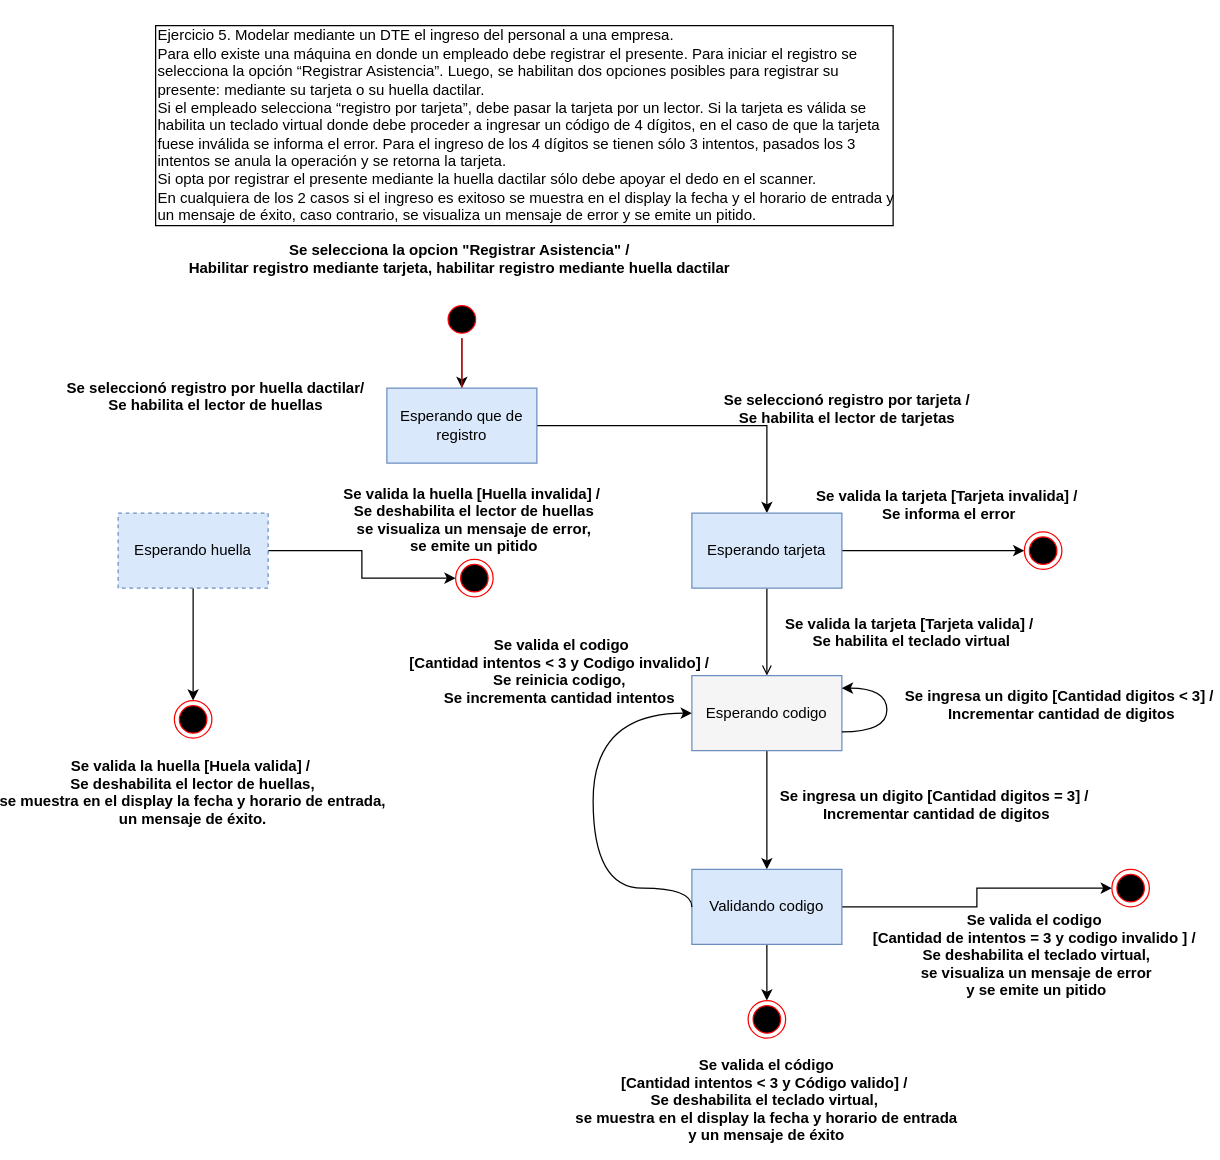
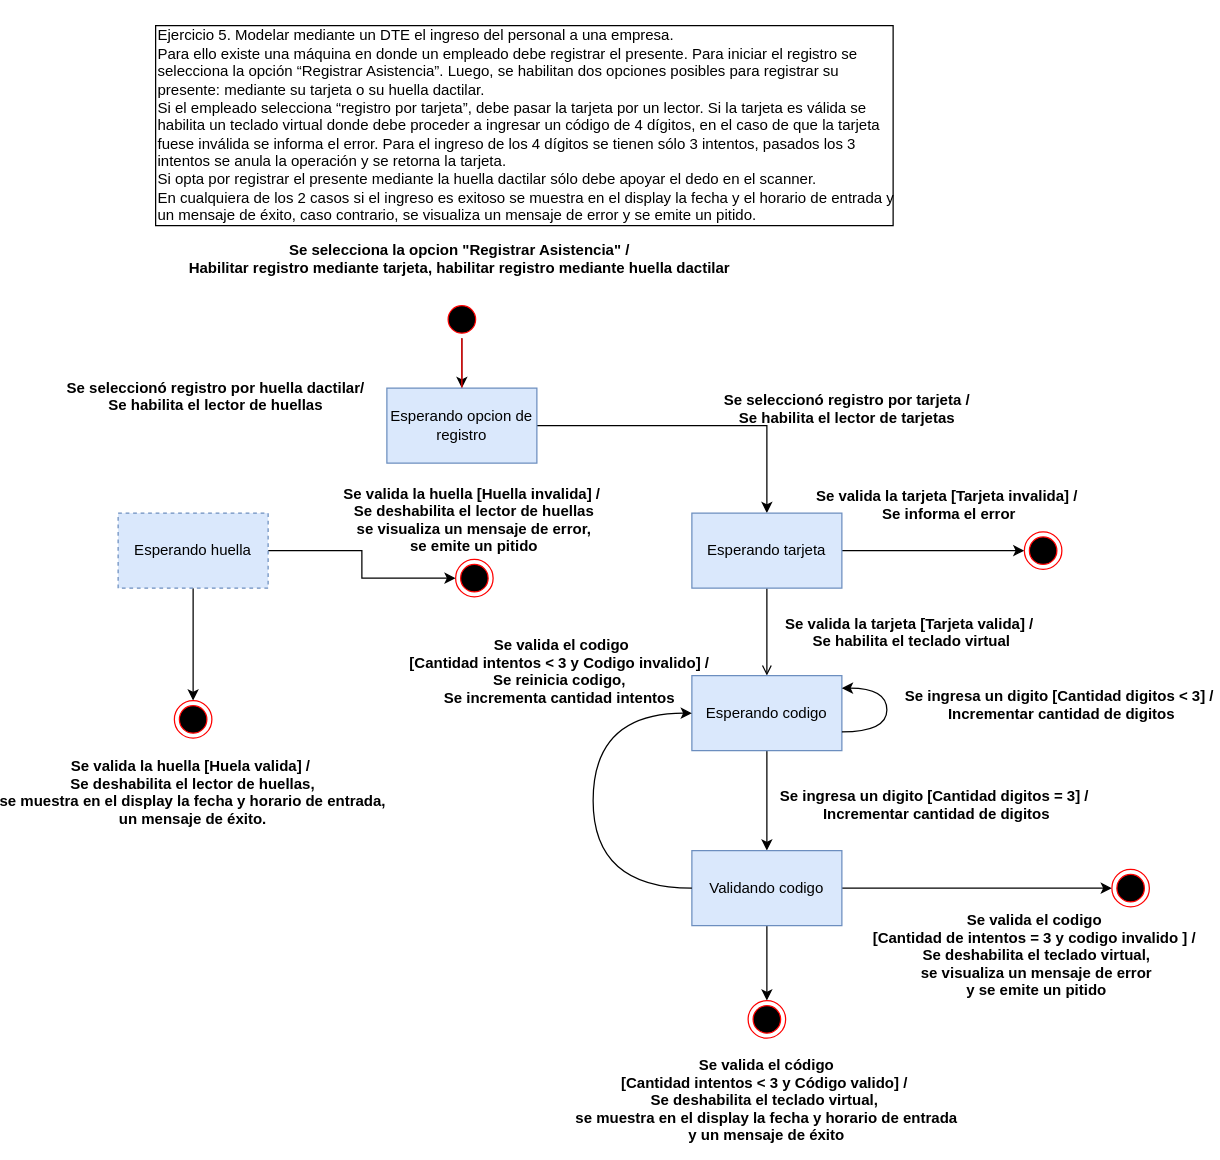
node "Esperando que de registro": label "Esperando que de registro" -> "Esperando opcion de registro"
node "Esperando codigo": fillcolor #f5f5f5 -> #dae8fc
node "Validando codigo": moved (767, 907) -> (767, 888)
